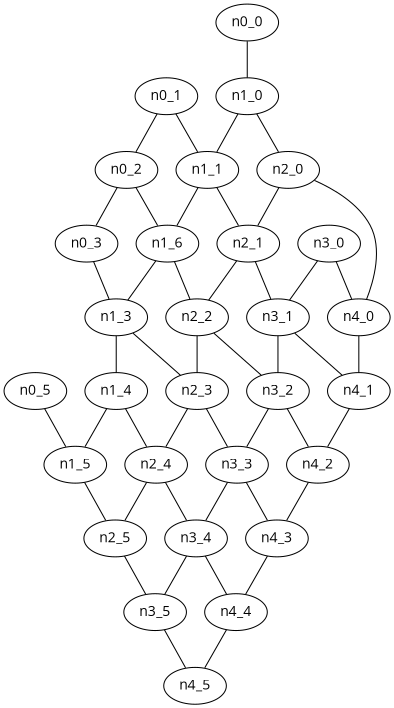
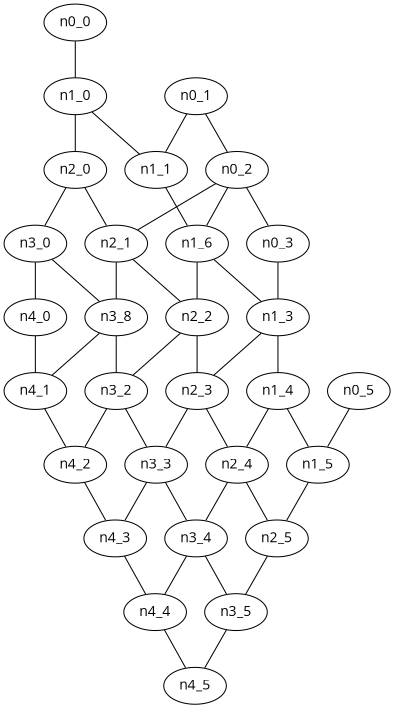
edge "n1_1" -- "n2_1": now "n0_2" -- "n2_1"
edge "n2_0" -- "n4_0": now "n2_0" -- "n3_0"
node "n3_1": label "n3_1" -> "n3_8"
